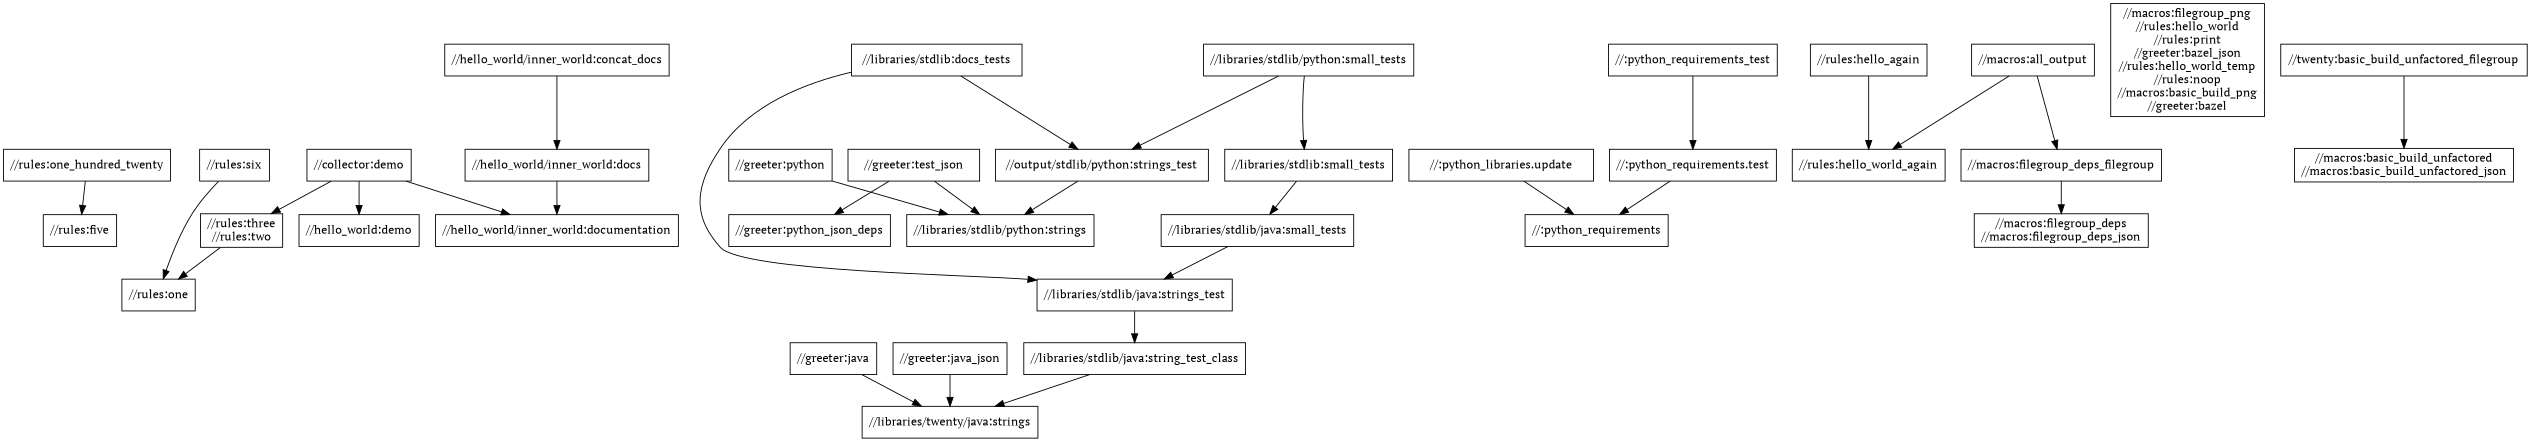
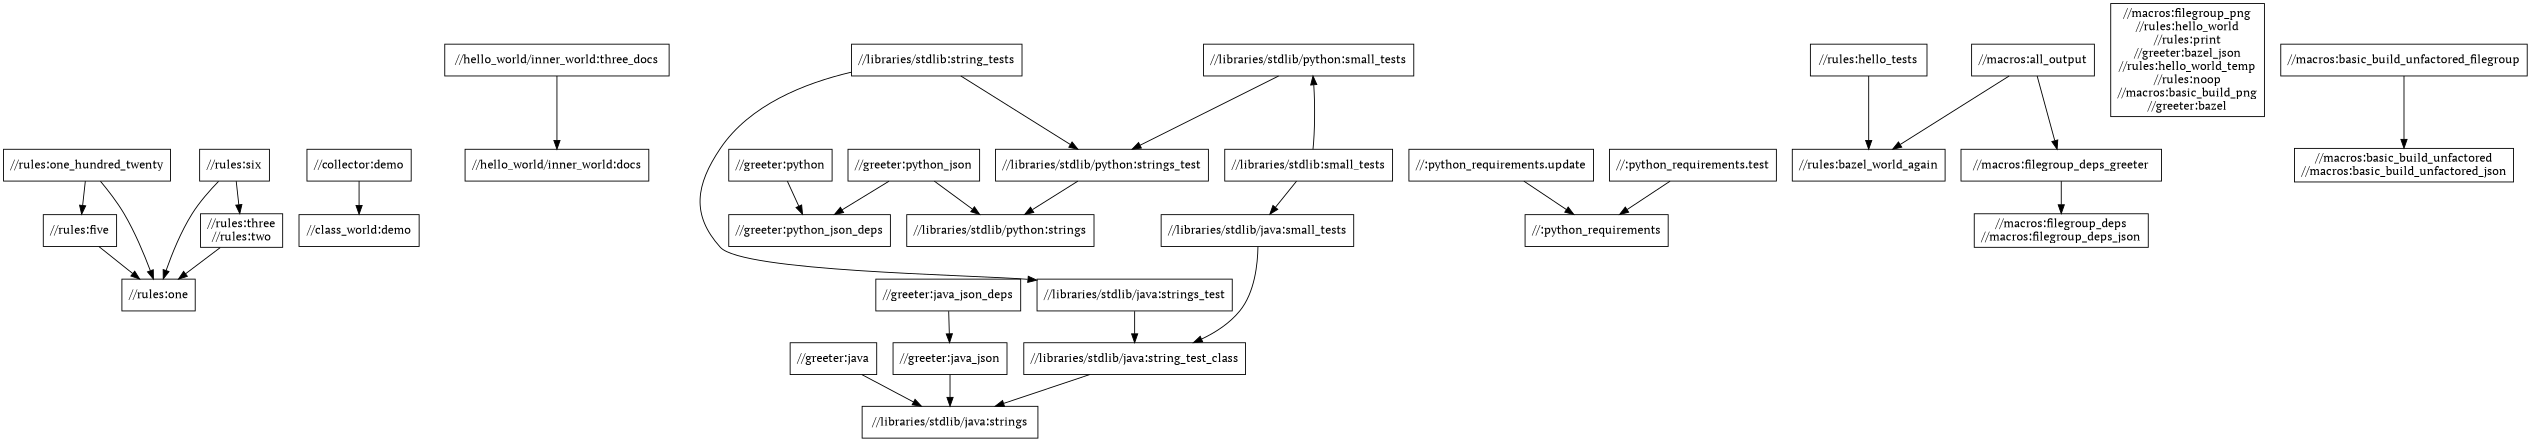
node "//hello_world/inner_world:concat_docs": label "//hello_world/inner_world:concat_docs" -> "//hello_world/inner_world:three_docs"
node "//libraries/stdlib:docs_tests": label "//libraries/stdlib:docs_tests" -> "//libraries/stdlib:string_tests"
node "//:python_requirements_test": removed
node "//rules:hello_again": label "//rules:hello_again" -> "//rules:hello_tests"
node "//twenty:basic_build_unfactored_filegroup": label "//twenty:basic_build_unfactored_filegroup" -> "//macros:basic_build_unfactored_filegroup"
edge "//libraries/stdlib/python:small_tests" -> "//libraries/stdlib:small_tests": reversed
node "//greeter:test_json": label "//greeter:test_json" -> "//greeter:python_json"
node "//output/stdlib/python:strings_test": label "//output/stdlib/python:strings_test" -> "//libraries/stdlib/python:strings_test"
node "//:python_libraries.update": label "//:python_libraries.update" -> "//:python_requirements.update"
node "//rules:hello_world_again": label "//rules:hello_world_again" -> "//rules:bazel_world_again"
node "//macros:filegroup_deps_filegroup": label "//macros:filegroup_deps_filegroup" -> "//macros:filegroup_deps_greeter"
edge "//collector:demo" -> "//rules:three //rules:two": now "//rules:six" -> "//rules:three //rules:two"
edge "//greeter:python" -> "//libraries/stdlib/python:strings": now "//greeter:python" -> "//greeter:python_json_deps"
edge "//rules:one_hundred_twenty" -> "//rules:one": added
node "//hello_world:demo": label "//hello_world:demo" -> "//class_world:demo"
node "//hello_world/inner_world:documentation": removed
edge "//rules:five" -> "//rules:one": added
edge "//libraries/stdlib/java:small_tests" -> "//libraries/stdlib/java:strings_test": now "//libraries/stdlib/java:small_tests" -> "//libraries/stdlib/java:string_test_class"
node "//greeter:java_json_deps": added
node "//libraries/twenty/java:strings": label "//libraries/twenty/java:strings" -> "//libraries/stdlib/java:strings"
